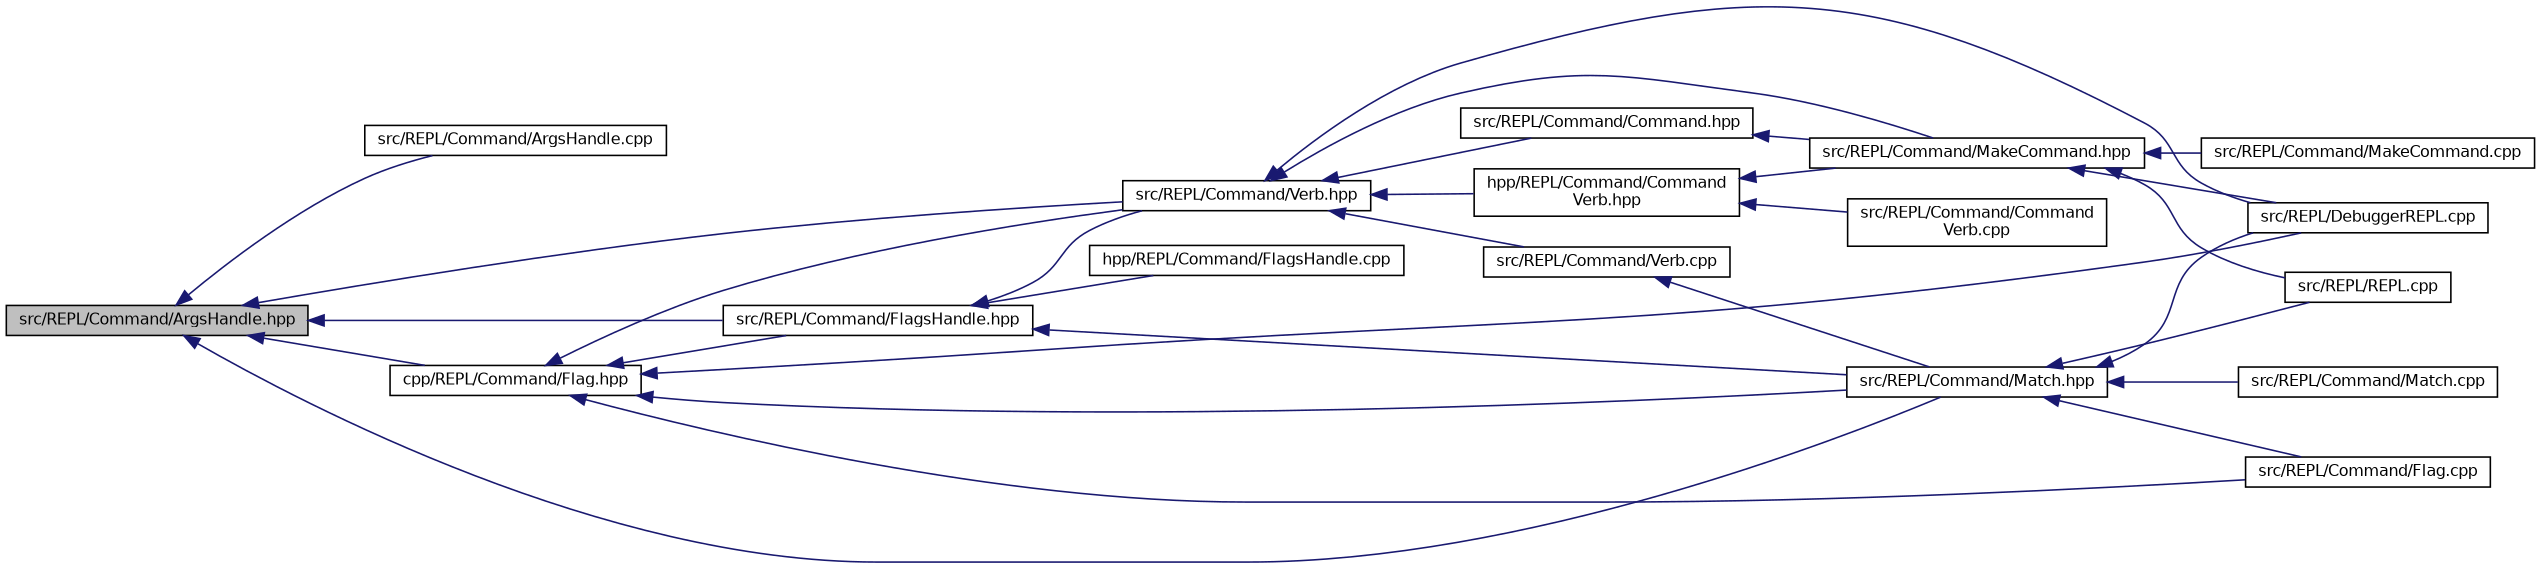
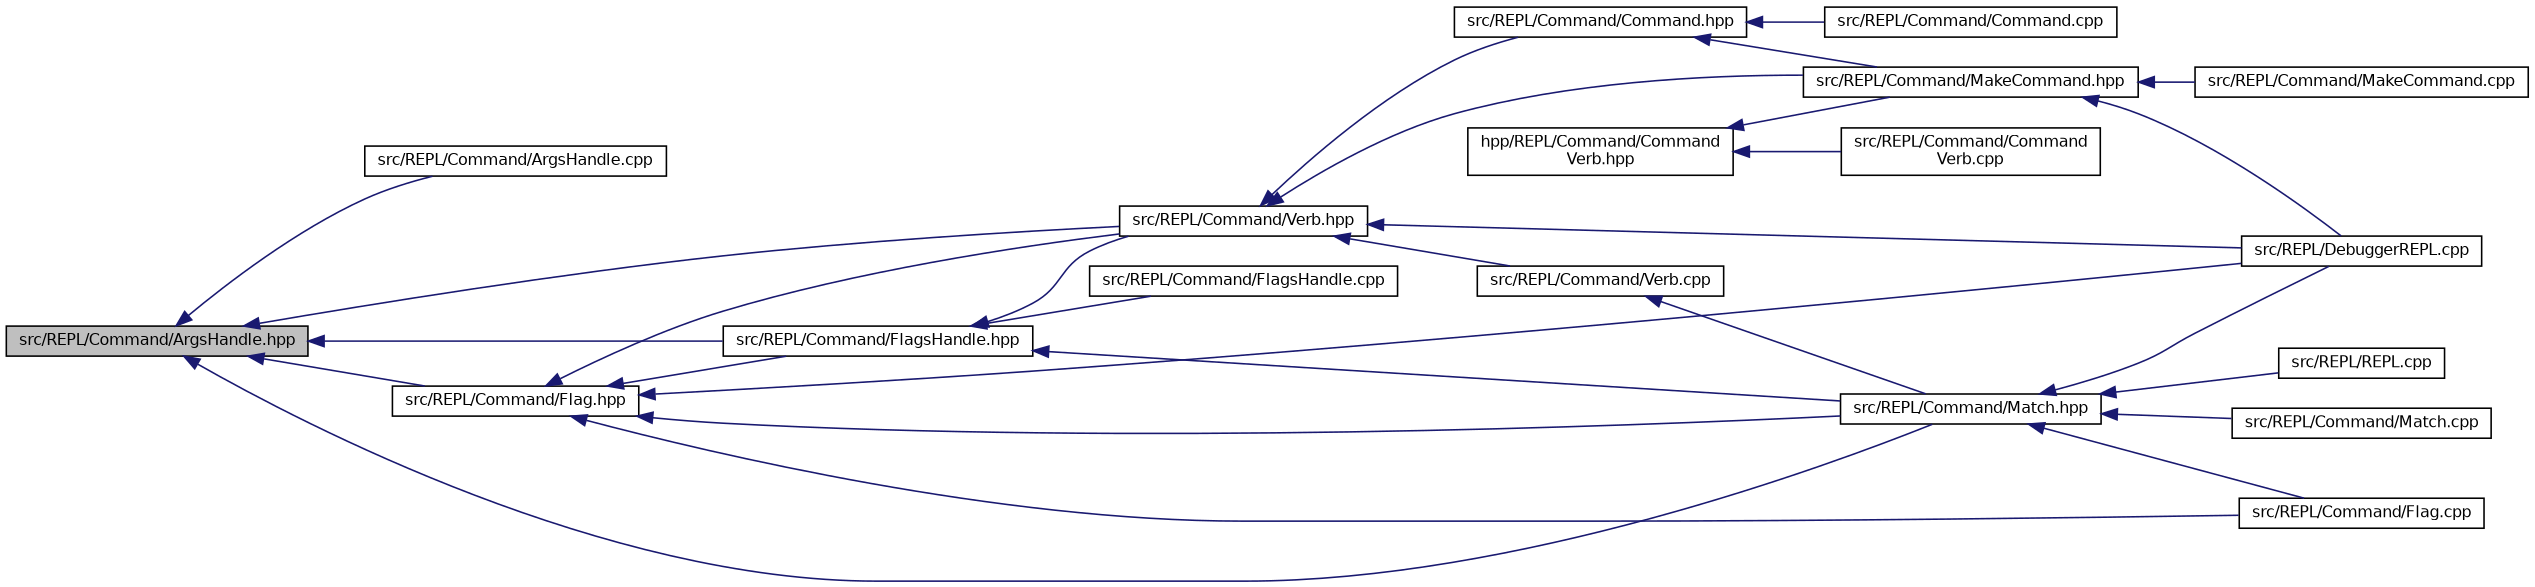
node "src/REPL/Command/Command.cpp": added
edge "hpp/REPL/Command/Command Verb.hpp" -> "src/REPL/Command/Verb.hpp": removed
edge "src/REPL/REPL.cpp" -> "src/REPL/Command/MakeCommand.hpp": removed
node "hpp/REPL/Command/FlagsHandle.cpp": label "hpp/REPL/Command/FlagsHandle.cpp" -> "src/REPL/Command/FlagsHandle.cpp"
node "cpp/REPL/Command/Flag.hpp": label "cpp/REPL/Command/Flag.hpp" -> "src/REPL/Command/Flag.hpp"
